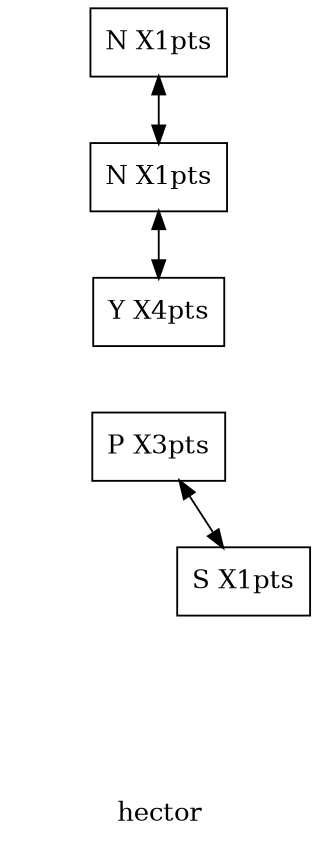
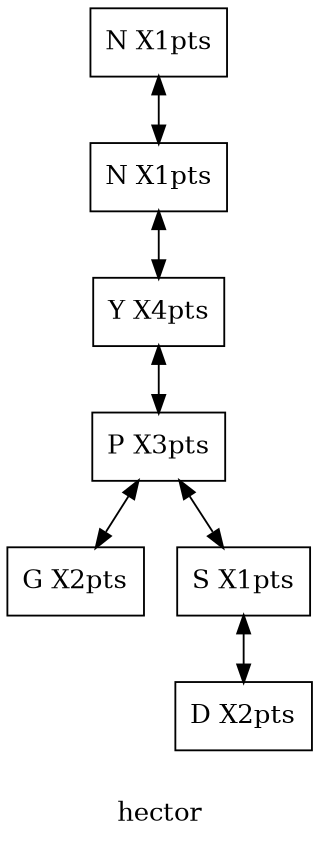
edge "Y X4pts" -- "P X3pts": added
node "G X2pts": added
node "D X2pts": added
